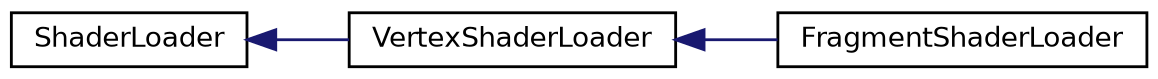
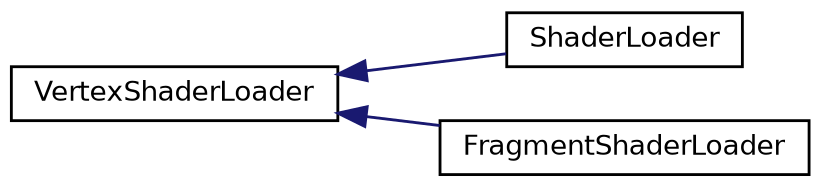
edge "VertexShaderLoader" -> "ShaderLoader": reversed
